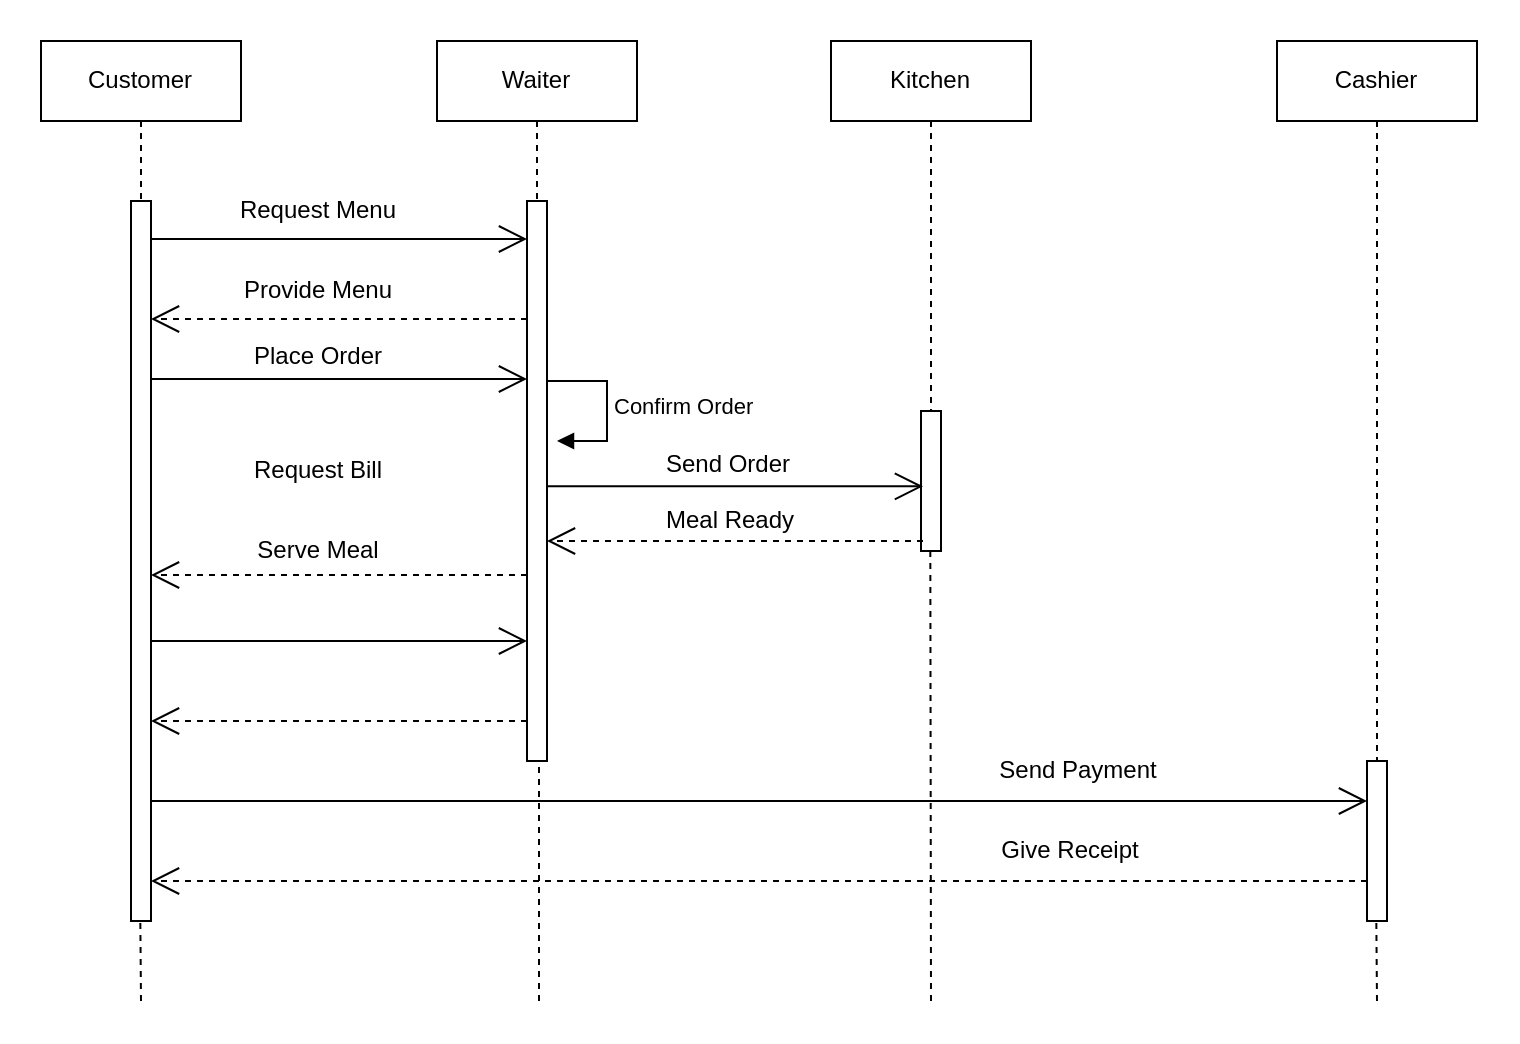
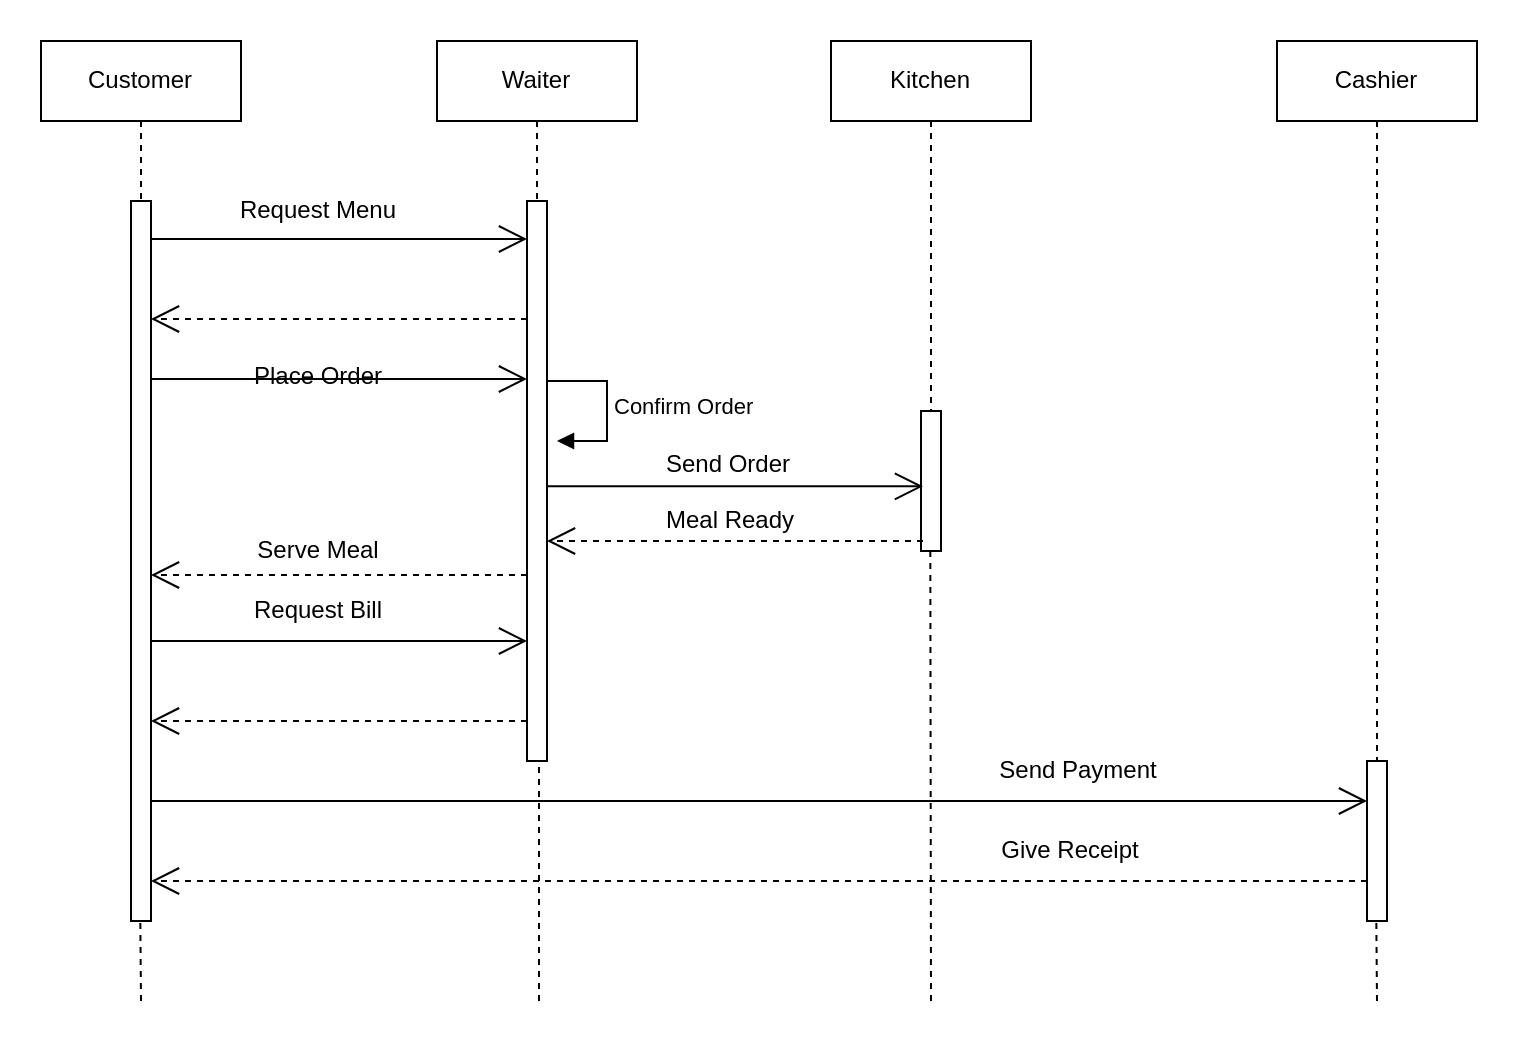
node "Provide Menu": removed
node "Place Order": moved (319, 357) -> (319, 377)
node "Request Bill": moved (319, 471) -> (319, 611)
